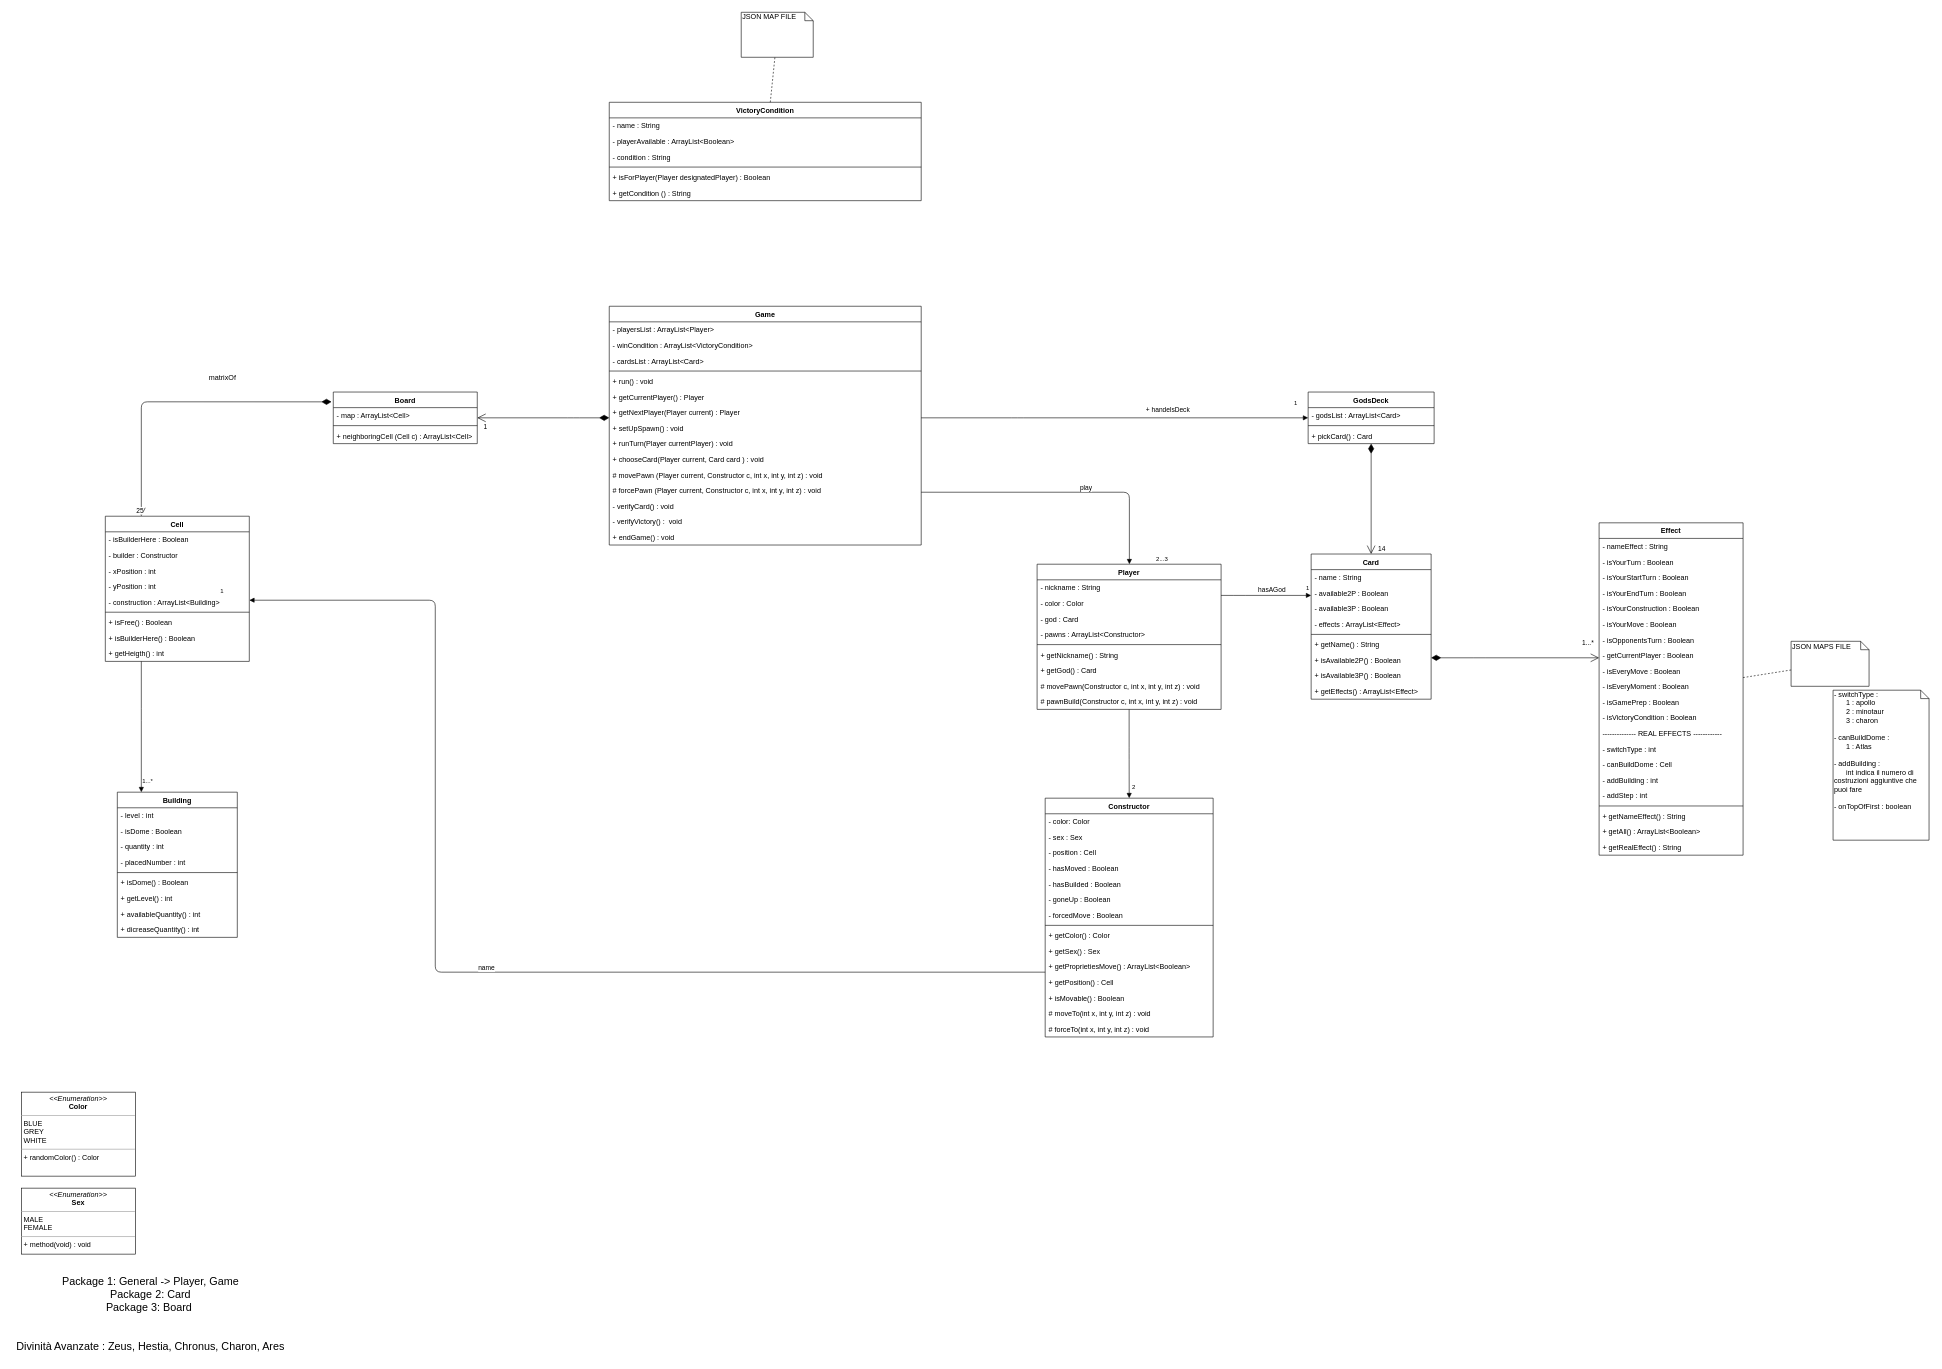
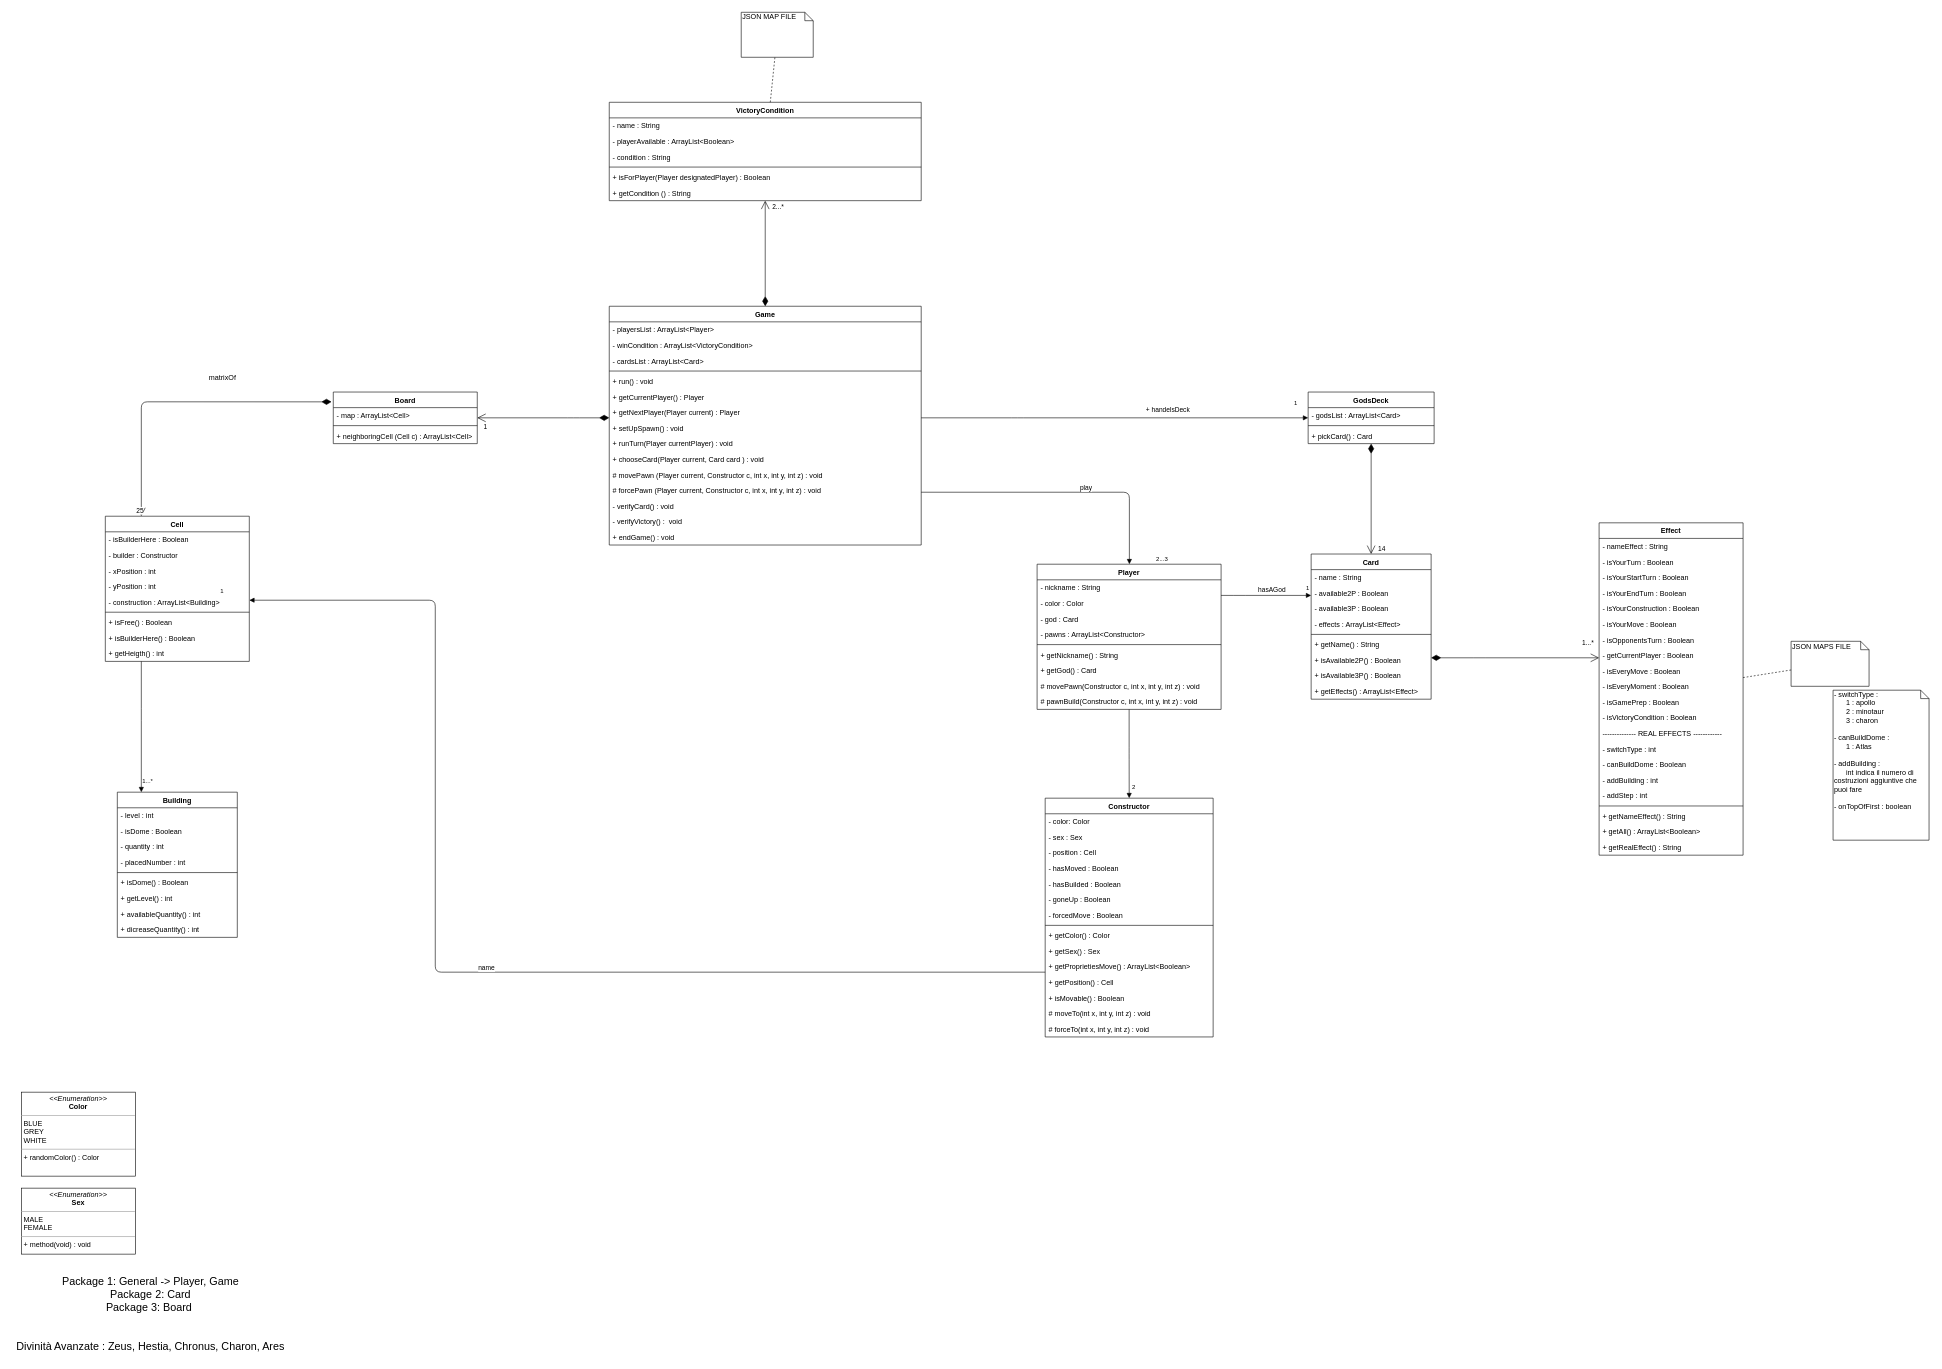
edge "VictoryCondition" -- "Game": added, label "2...*"
node "- canBuildDome : Cell": label "- canBuildDome : Cell" -> "- canBuildDome : Boolean"
